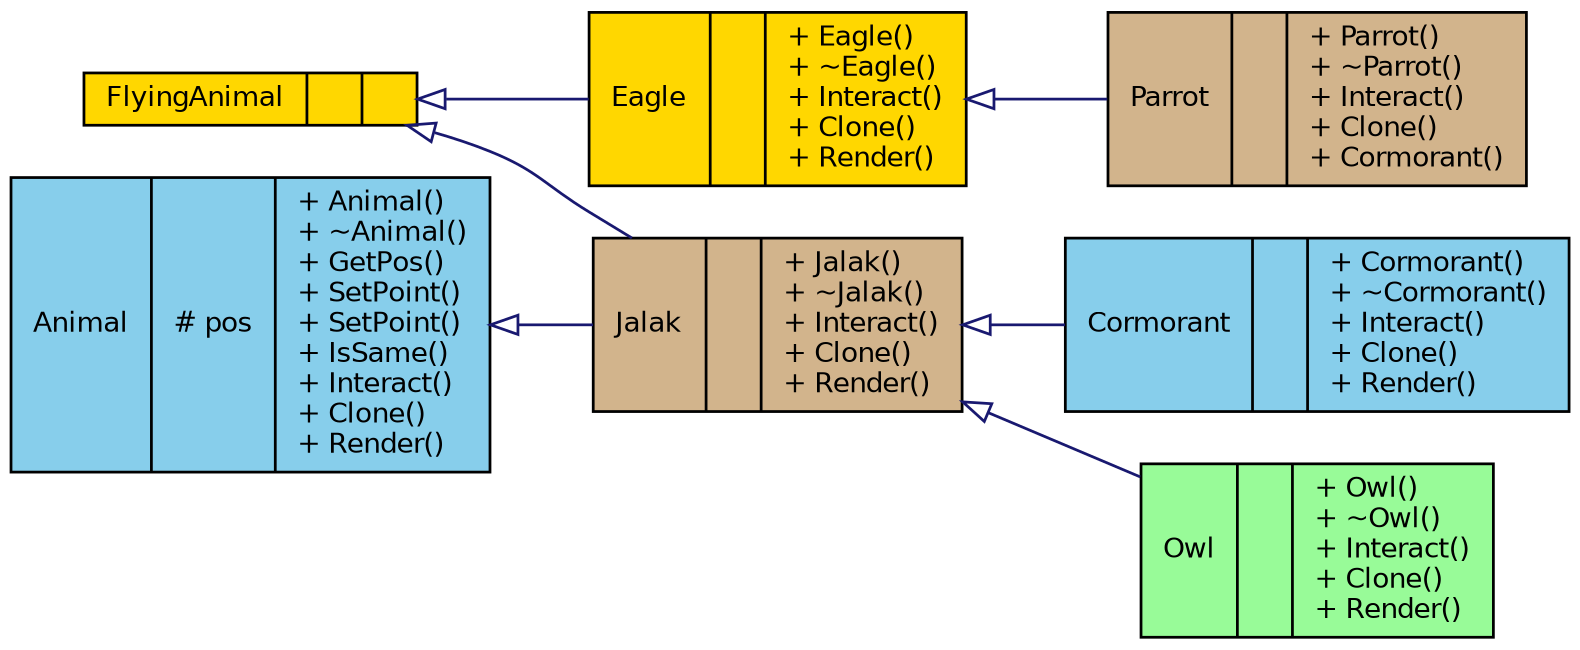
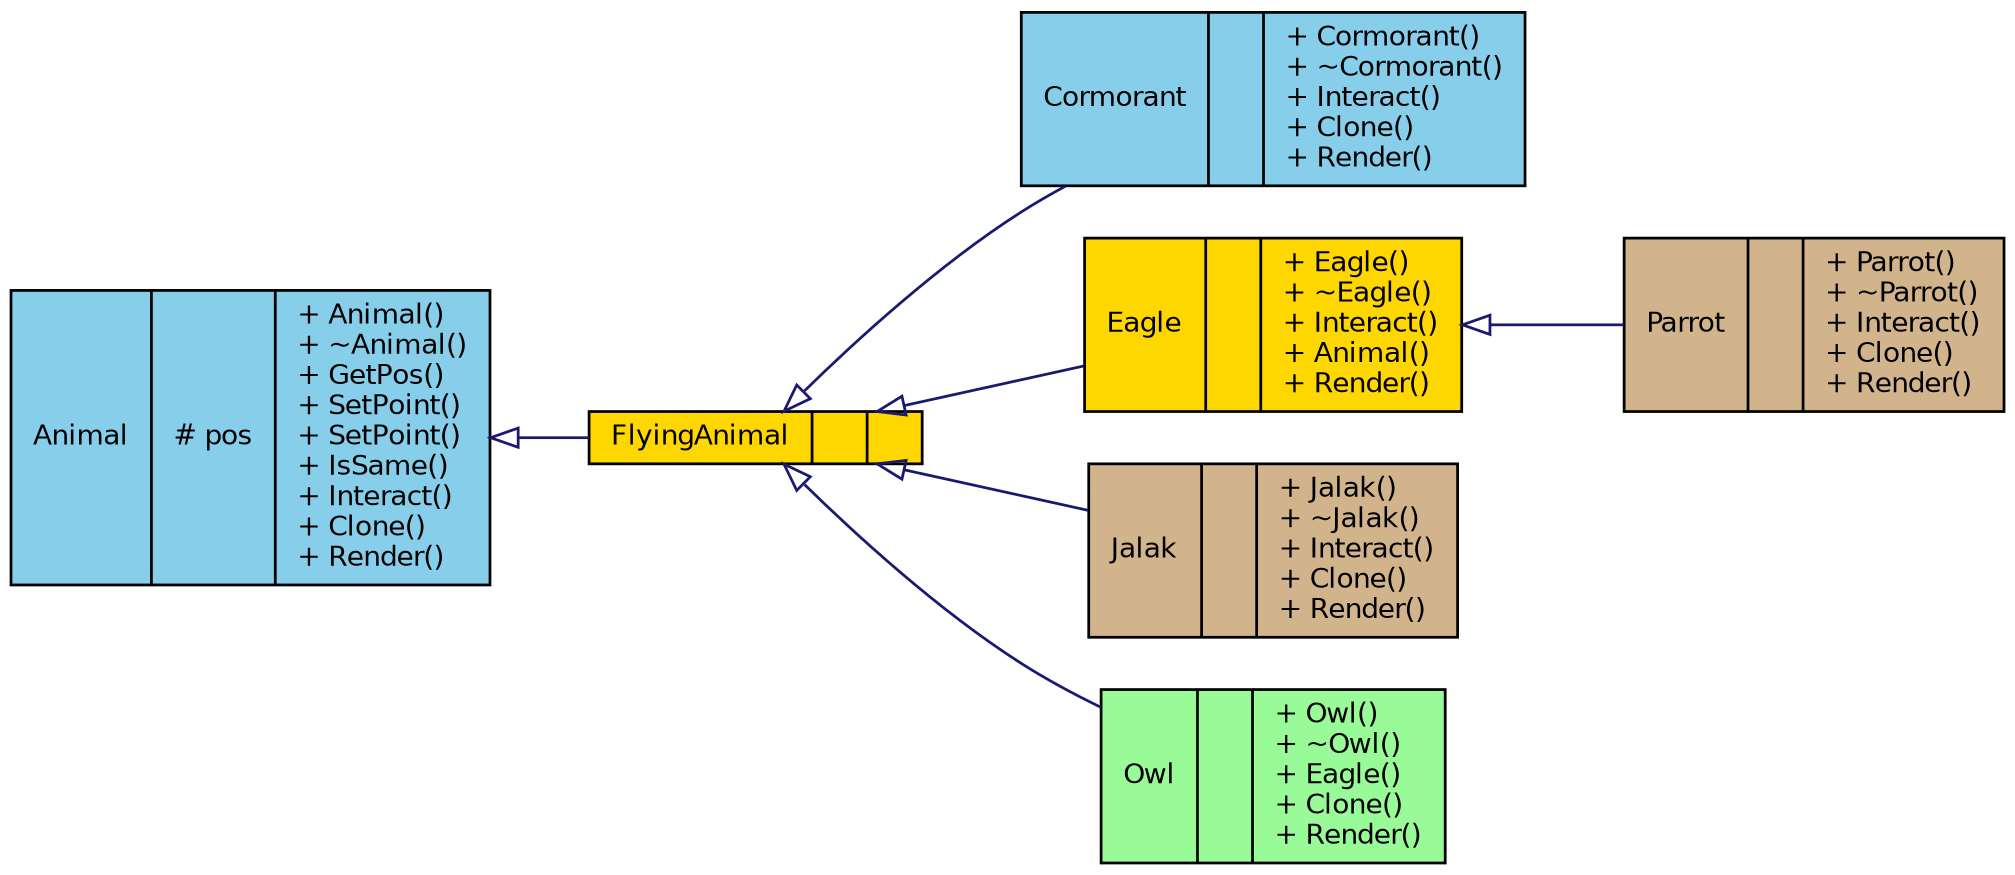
node "Eagle": text "+ Clone()" -> "+ Animal()"
node "Parrot": text "+ Cormorant()" -> "+ Render()"
edge "Jalak" -> "Animal": now "FlyingAnimal" -> "Animal"
edge "Cormorant" -> "Jalak": now "Cormorant" -> "FlyingAnimal"
edge "Owl" -> "Jalak": now "Owl" -> "FlyingAnimal"
node "Owl": text "+ Interact()" -> "+ Eagle()"
